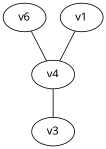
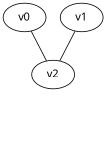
node "v6": label "v6" -> "v0"
node "v4": label "v4" -> "v2"
node "v3": removed
